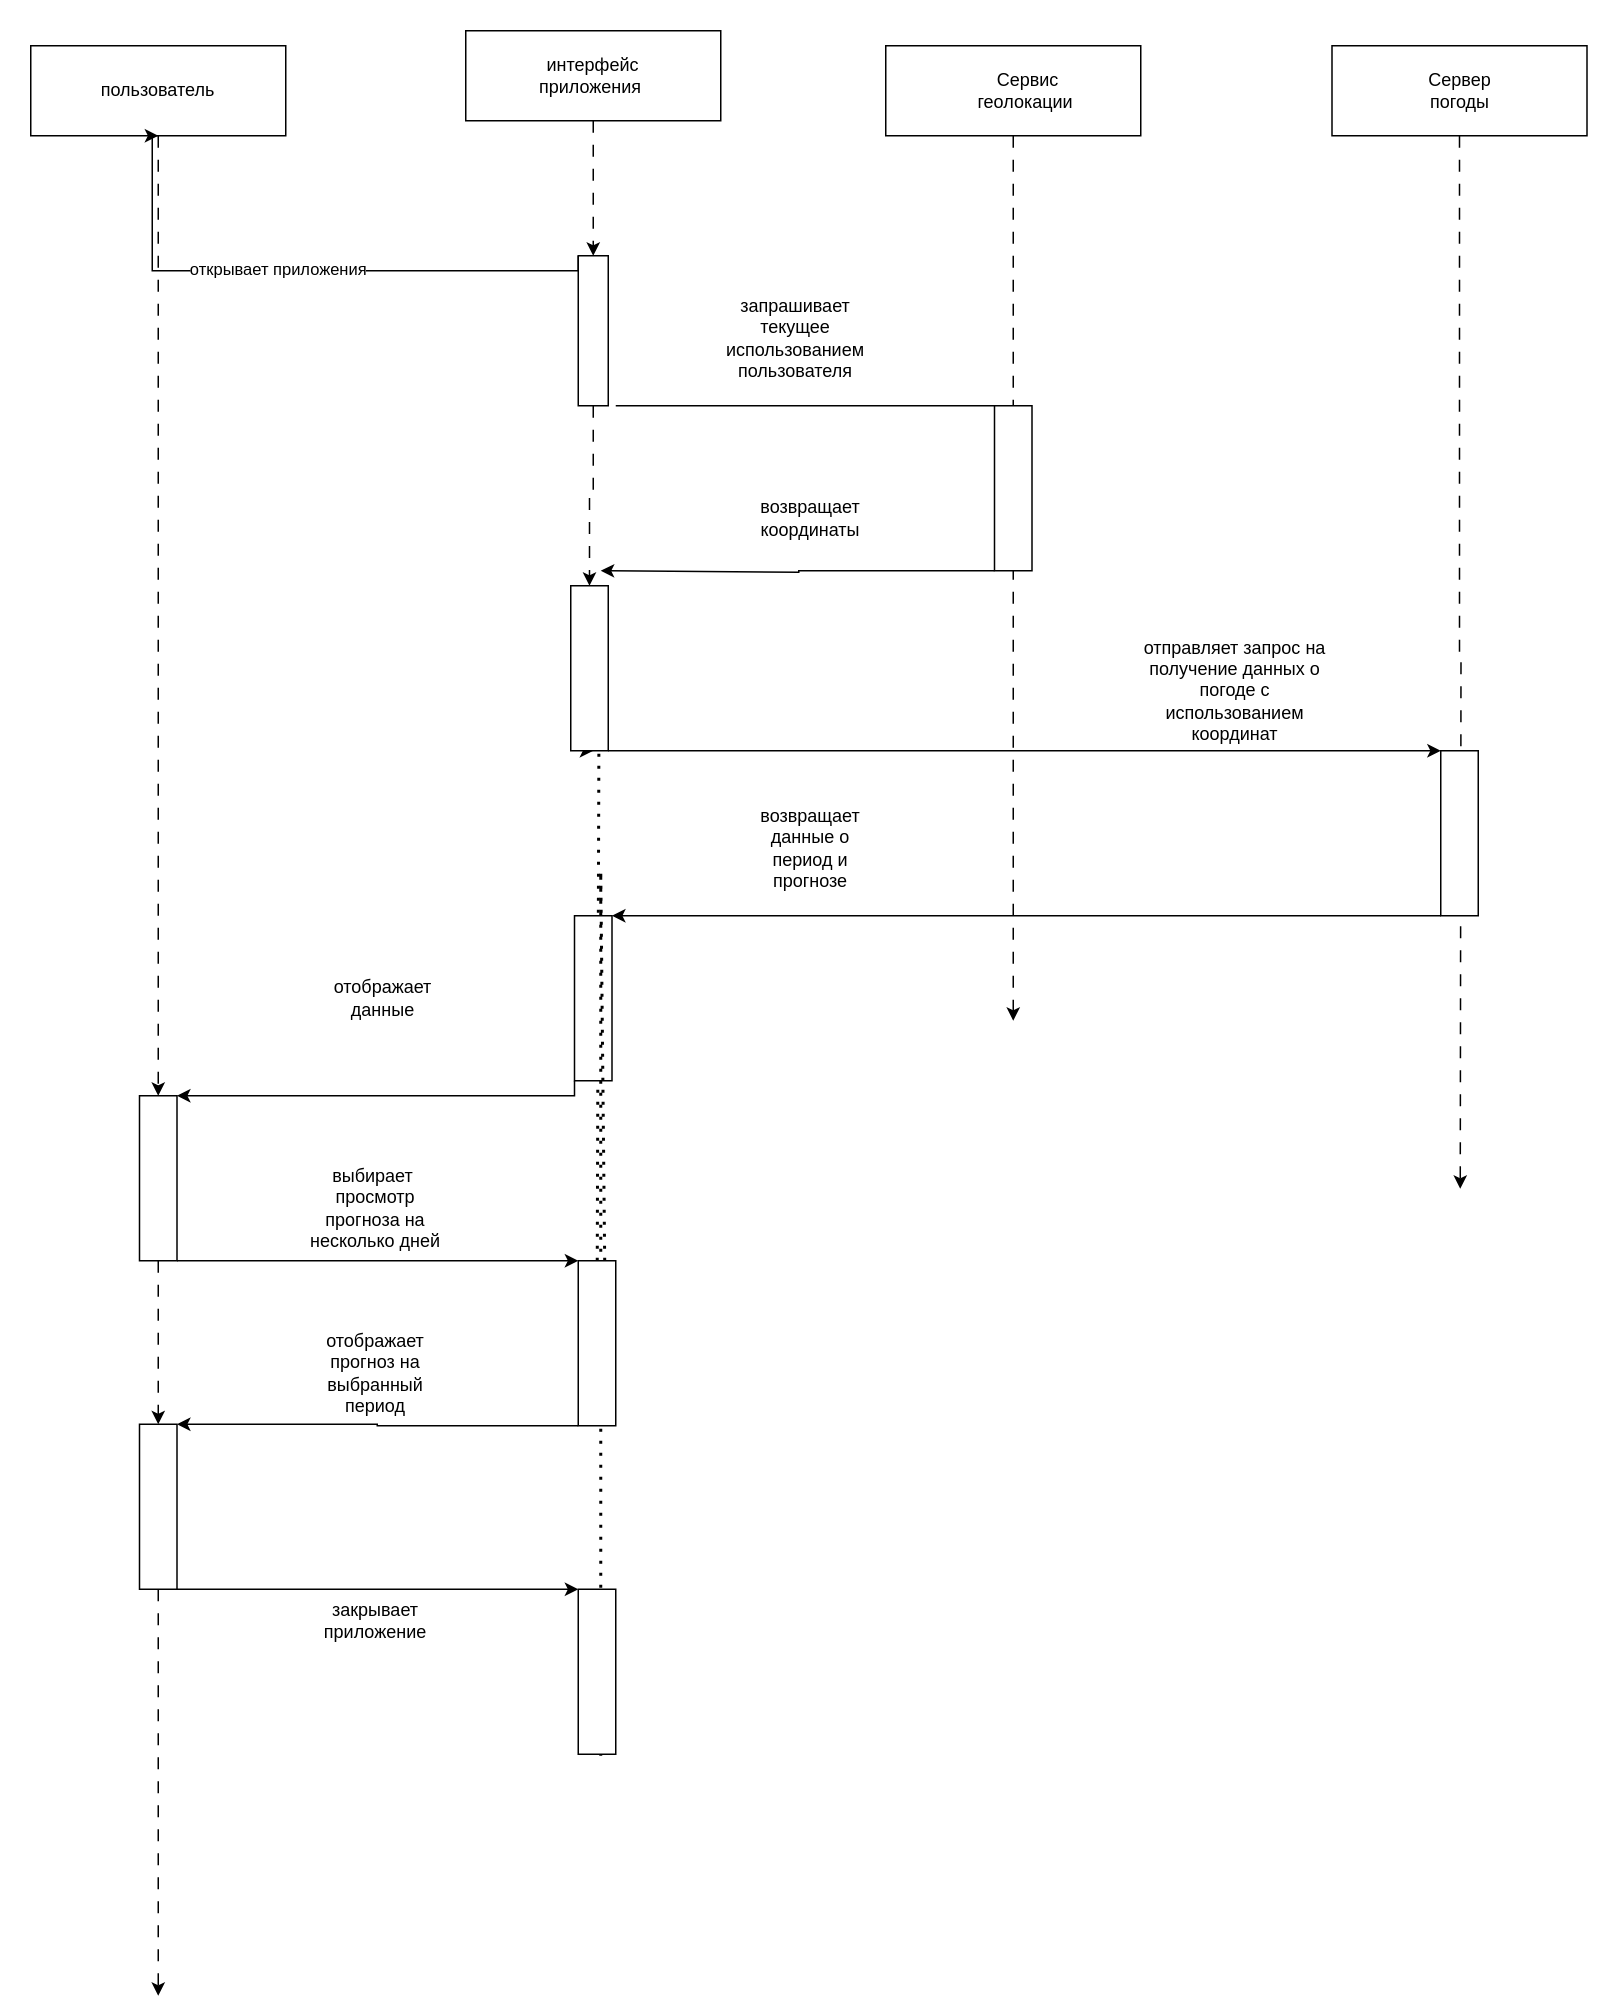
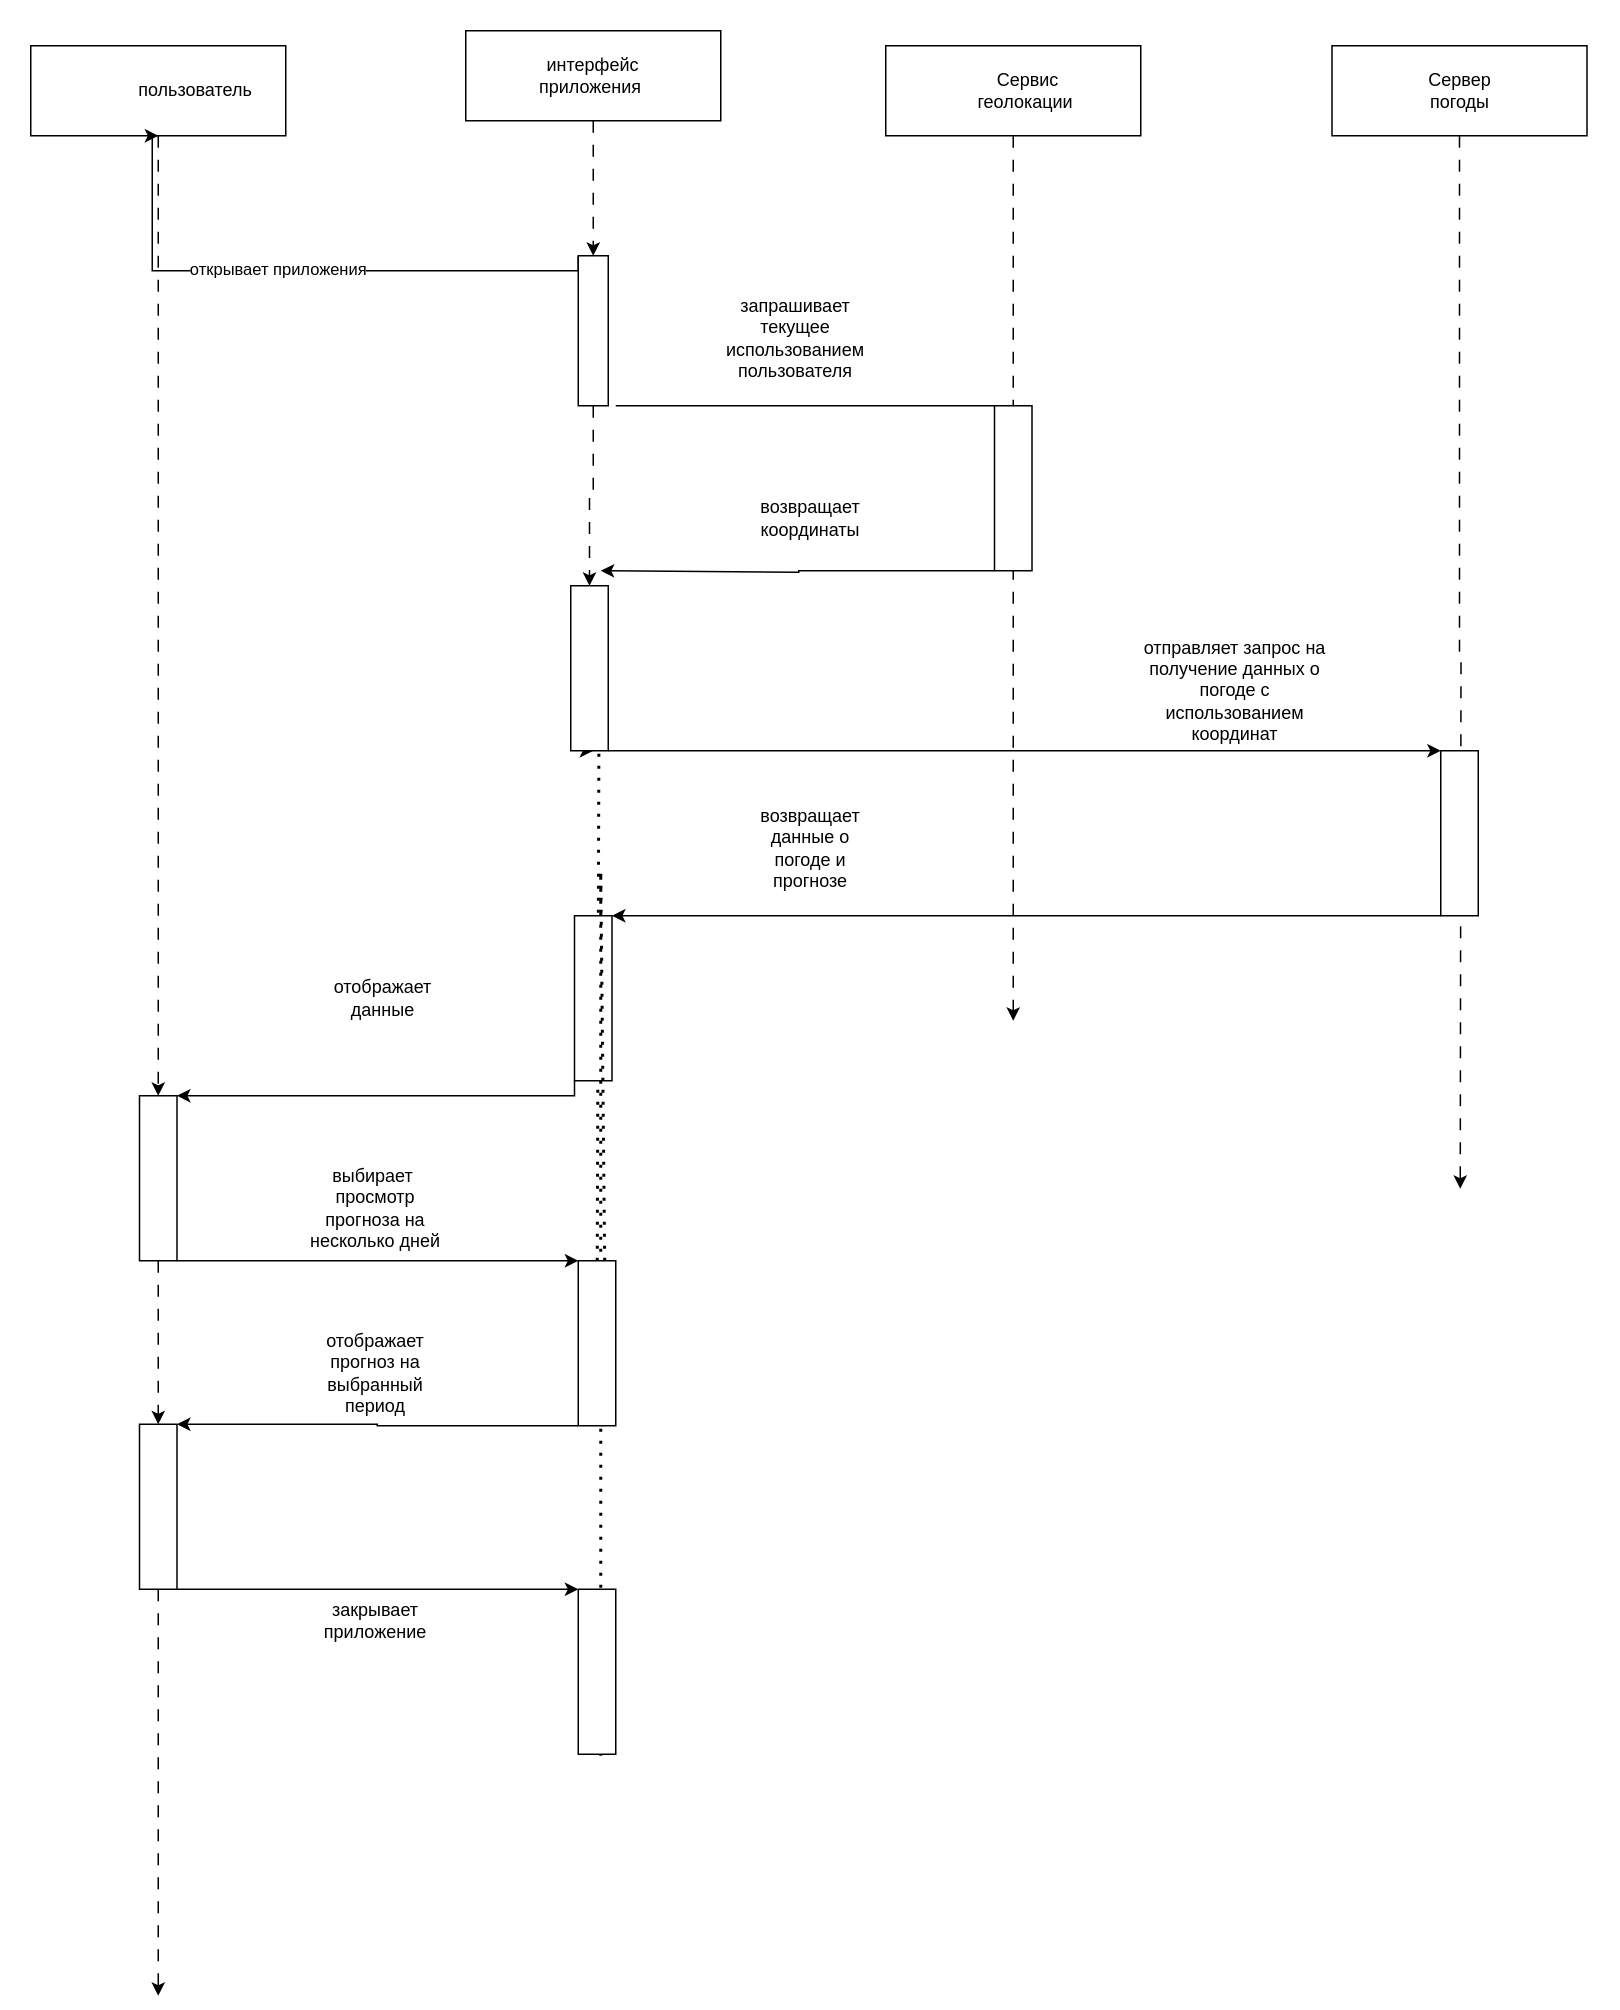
node "пользователь": moved (158, 91) -> (196, 91)
node "возвращает данные о период и прогнозе": label "возвращает данные о период и прогнозе" -> "возвращает данные о погоде и прогнозе"
